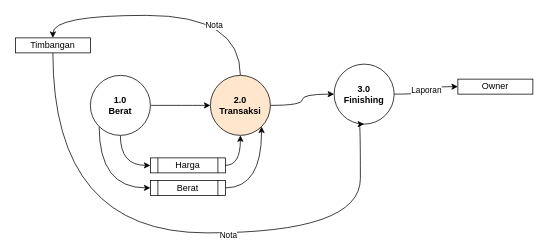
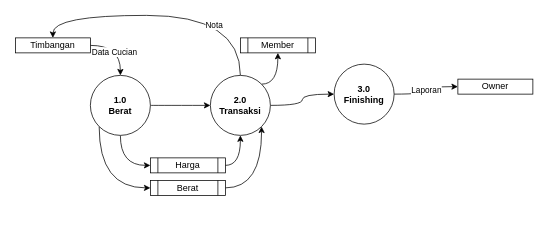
node "Member": added
edge "Timbangan" -> "1.0 Berat": added, label "Data Cucian"
edge "2.0 Transaksi" -> "Member": added
node "2.0 Transaksi": fillcolor #ffe6cc -> #ffffff
edge "Timbangan" -> "3.0 Finishing": removed, label "Nota"
